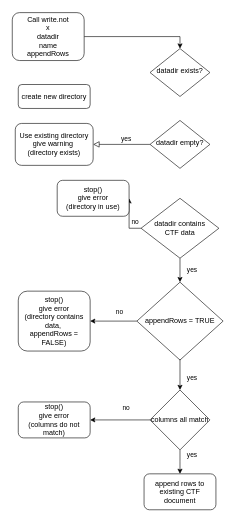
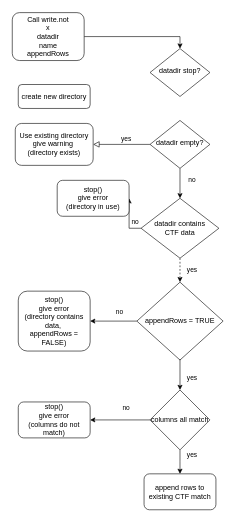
node "datadir exists?": label "datadir exists?" -> "datadir stop?"
edge "datadir empty?" -> "datadir contains CTF data": added, label "no"
edge "datadir contains CTF data" -> "appendRows = TRUE": style solid -> dashed
node "append rows to existing CTF document": label "append rows to existing CTF document" -> "append rows to existing CTF match"
